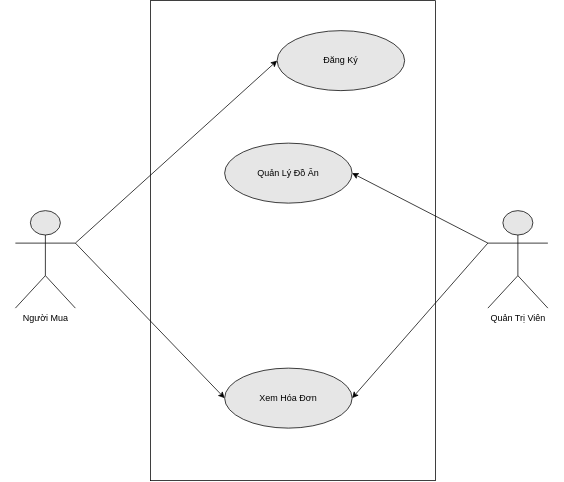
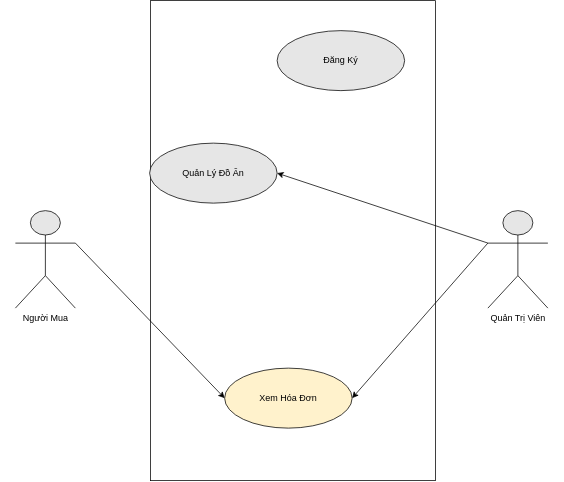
edge "Người Mua" -> "Đăng Ký": removed
node "Quản Lý Đồ Ăn": moved (288, 173) -> (213, 173)
node "Xem Hóa Đơn": fillcolor #e6e6e6 -> #fff2cc
